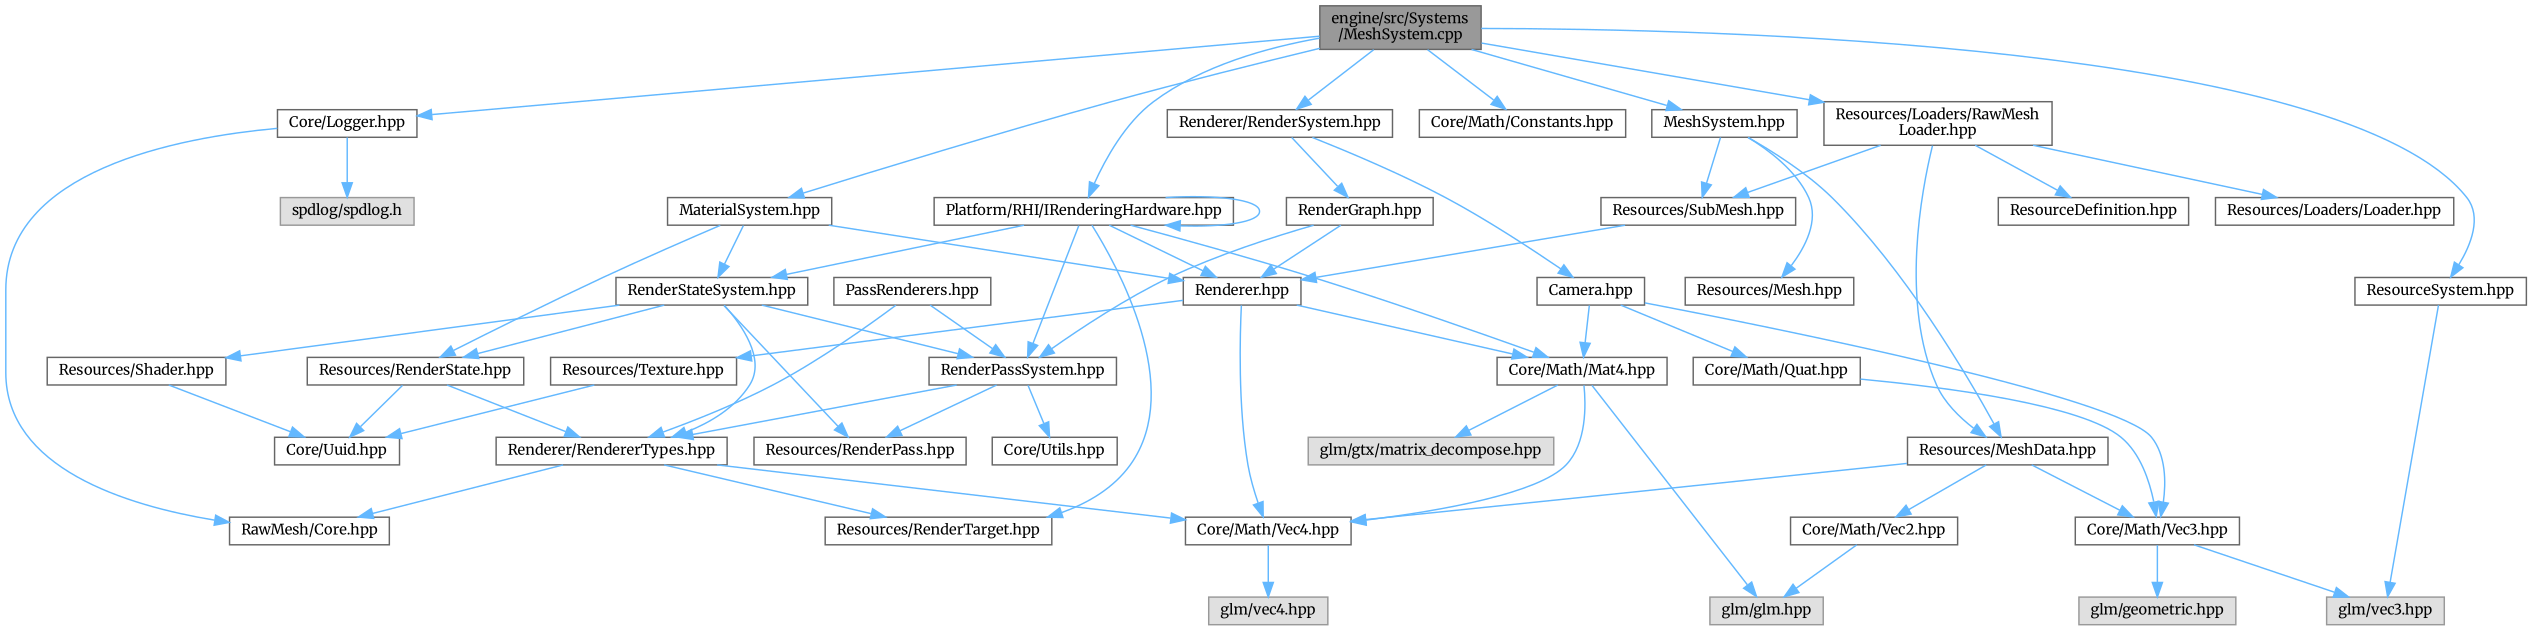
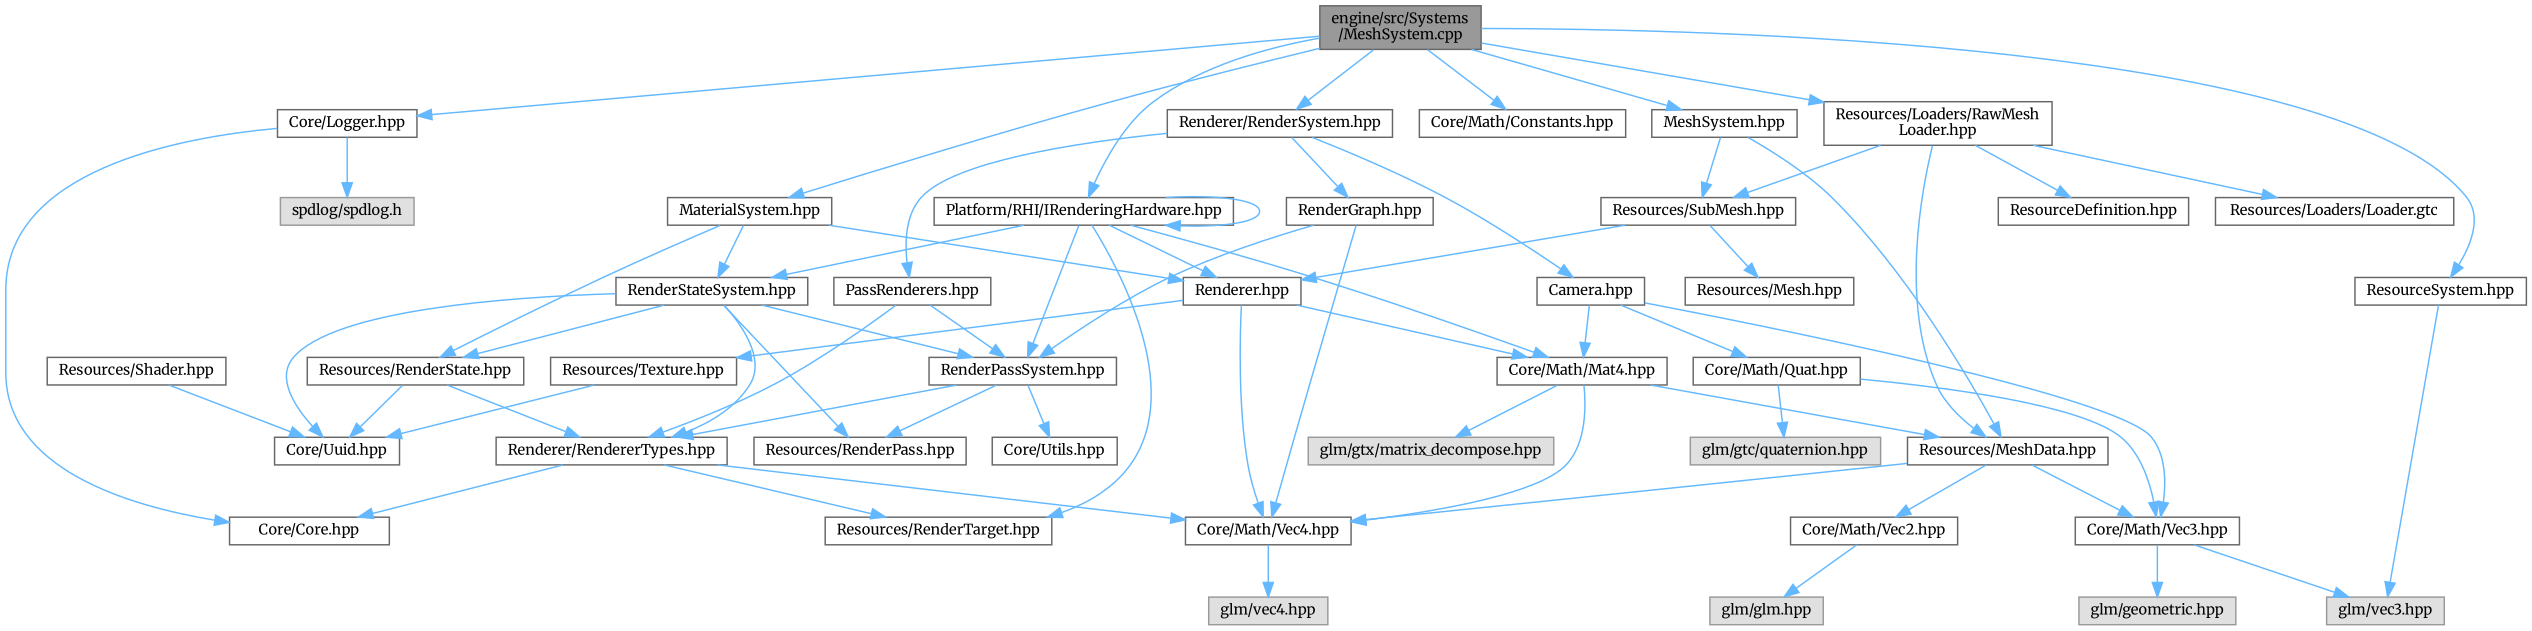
edge "Renderer/RenderSystem.hpp" -> "PassRenderers.hpp": added
edge "MeshSystem.hpp" -> "Resources/Mesh.hpp": now "Resources/SubMesh.hpp" -> "Resources/Mesh.hpp"
node "Resources/Loaders/Loader.hpp": label "Resources/Loaders/Loader.hpp" -> "Resources/Loaders/Loader.gtc"
edge "RenderGraph.hpp" -> "Renderer.hpp": now "RenderGraph.hpp" -> "Core/Math/Vec4.hpp"
edge "RenderStateSystem.hpp" -> "Resources/Shader.hpp": now "RenderStateSystem.hpp" -> "Core/Uuid.hpp"
node "glm/gtc/quaternion.hpp": added
edge "Core/Math/Mat4.hpp" -> "glm/glm.hpp": now "Core/Math/Mat4.hpp" -> "Resources/MeshData.hpp"
node "RawMesh/Core.hpp": label "RawMesh/Core.hpp" -> "Core/Core.hpp"
